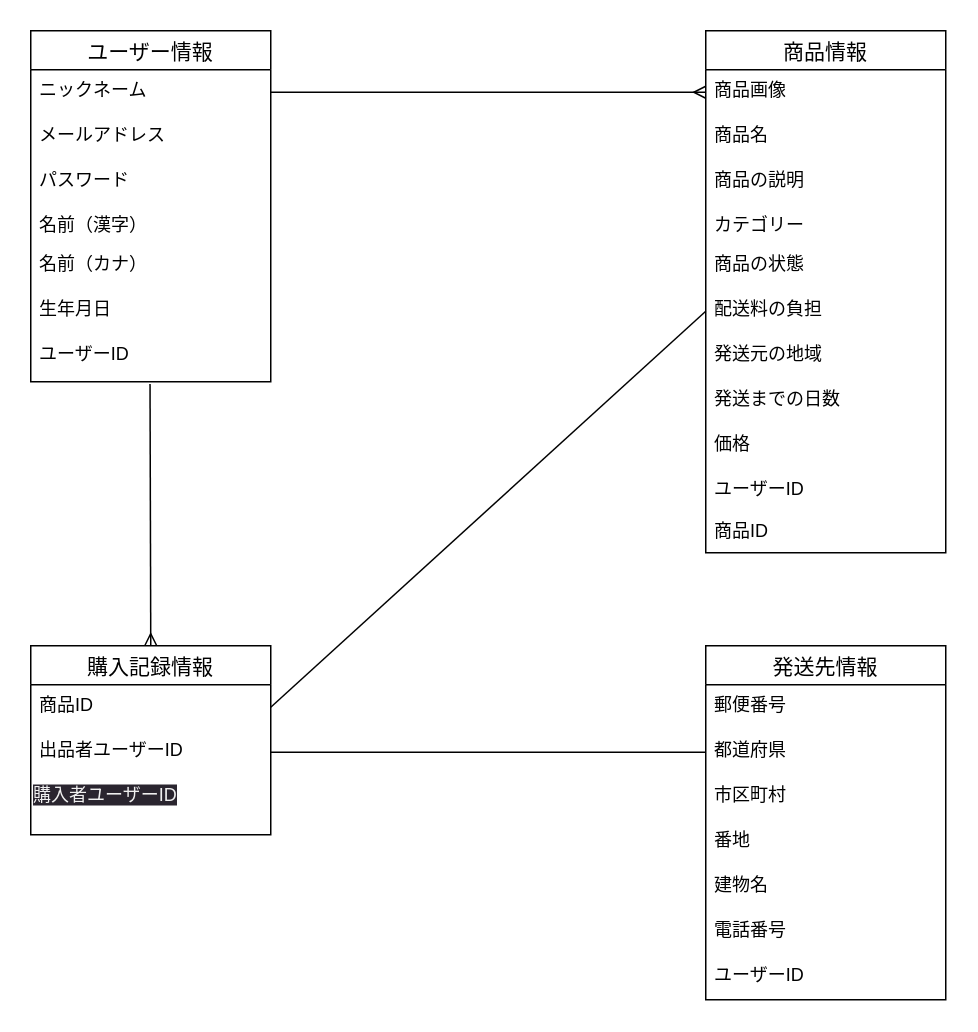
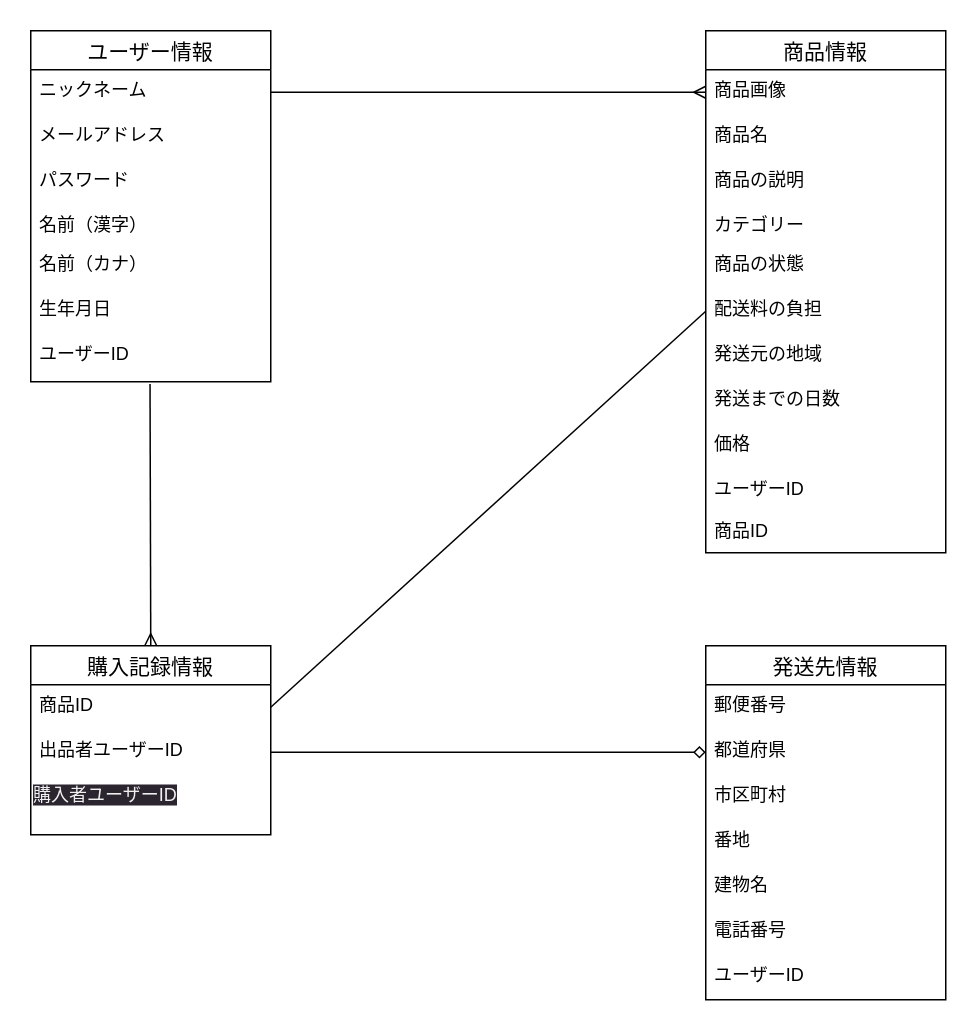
edge "出品者ユーザーID" -- "都道府県": arrowhead none -> diamond
